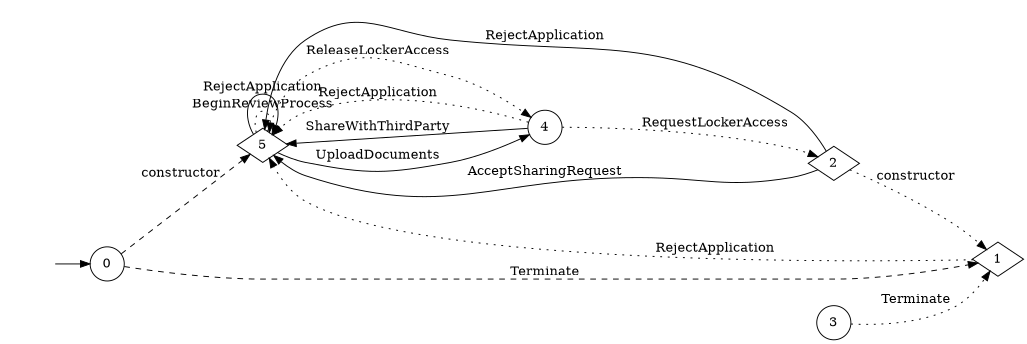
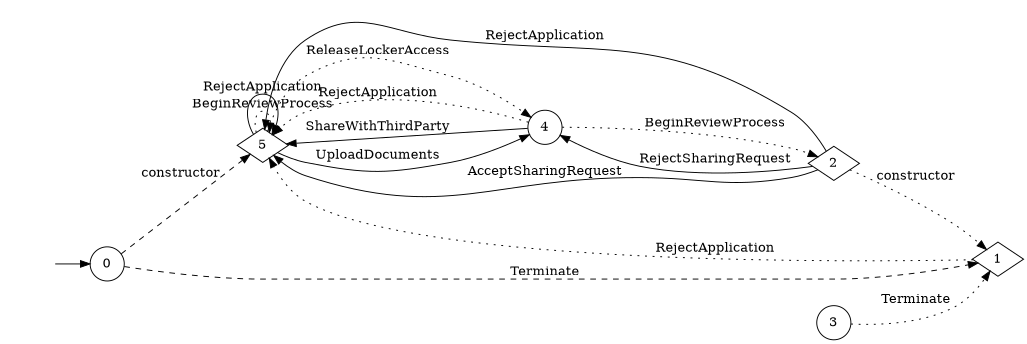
edge "4" -> "2": label "RequestLockerAccess" -> "BeginReviewProcess"
edge "2" -> "4": added, label "RejectSharingRequest"
